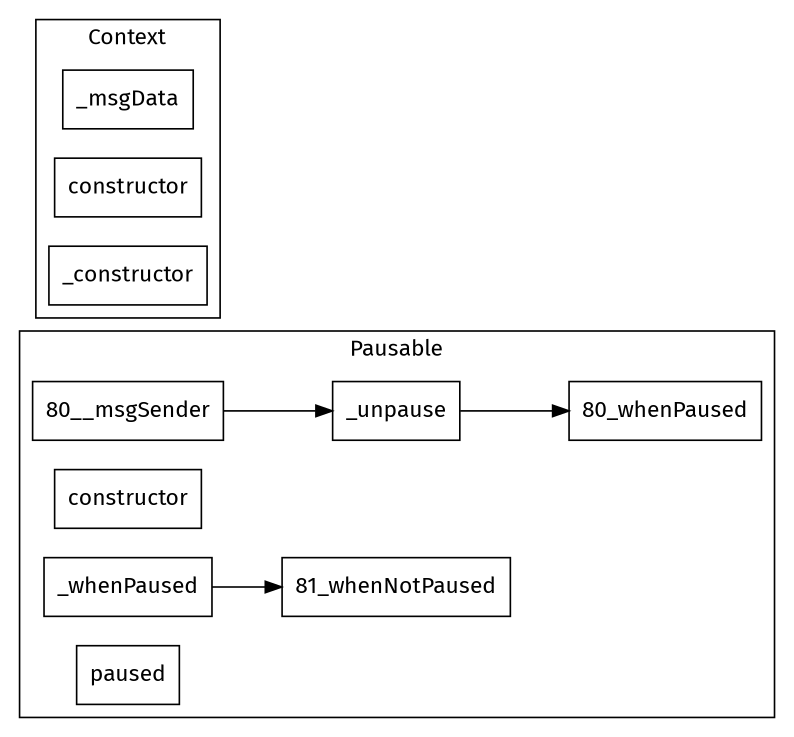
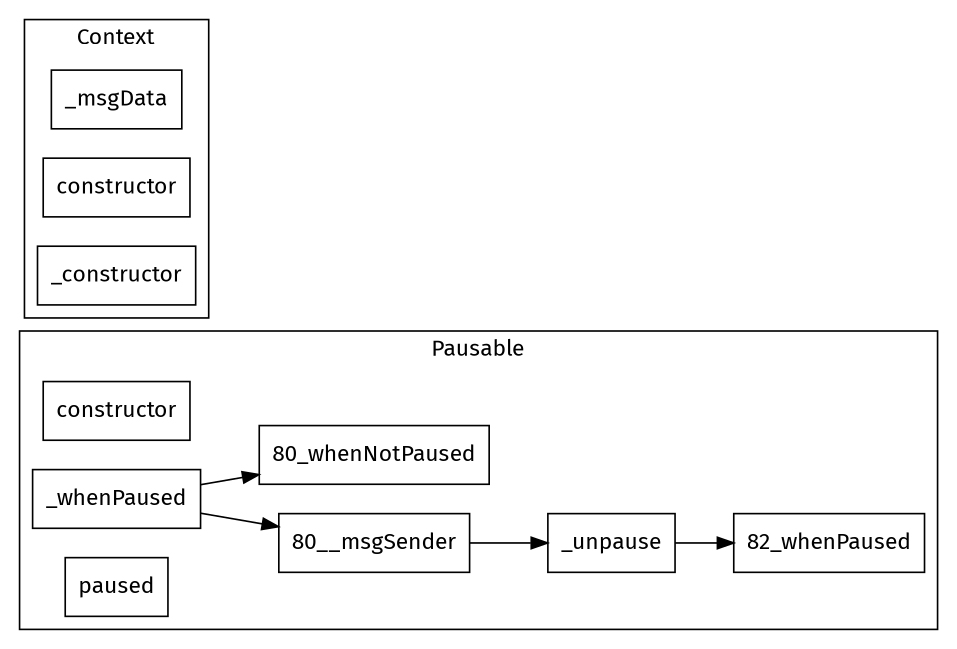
node "80_whenPaused": label "80_whenPaused" -> "82_whenPaused"
edge "_whenPaused" -> "80__msgSender": added
node "81_whenNotPaused": label "81_whenNotPaused" -> "80_whenNotPaused"
